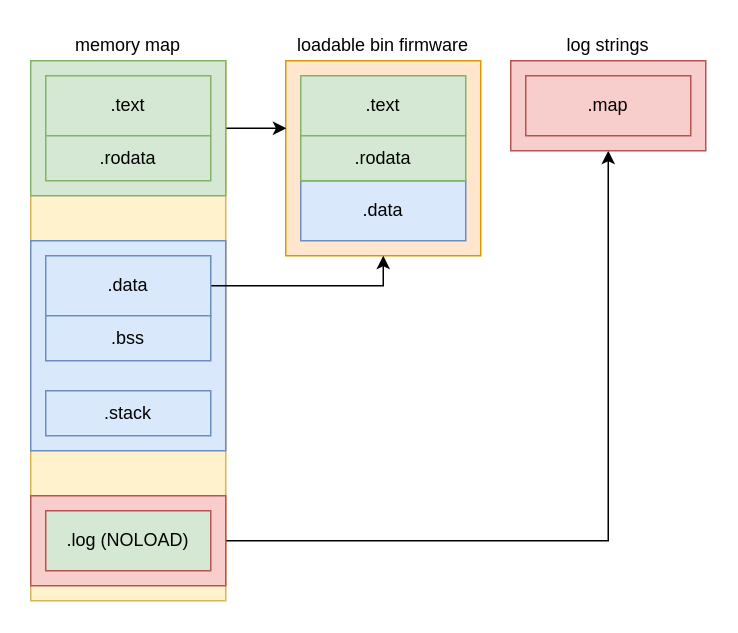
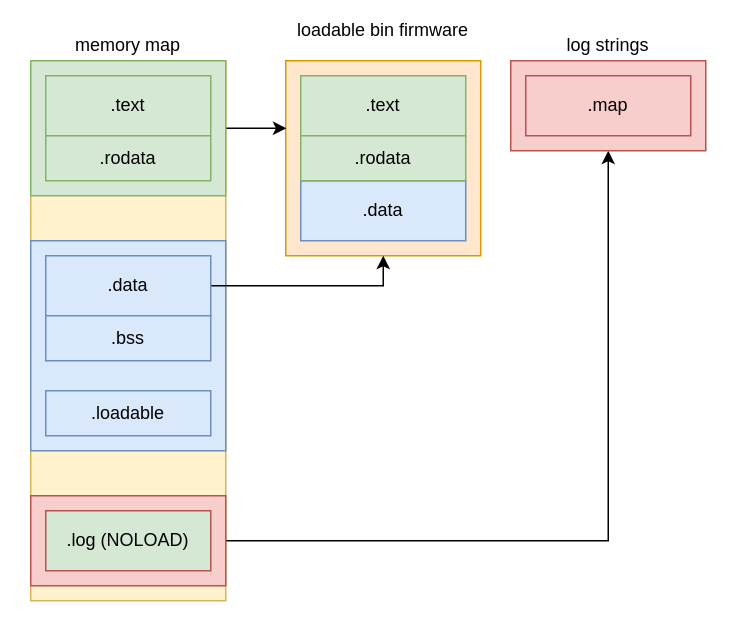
node "loadable bin firmware": moved (383, 46) -> (383, 31)
node ".stack": label ".stack" -> ".loadable"
